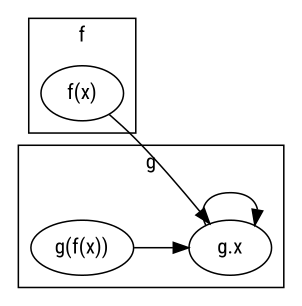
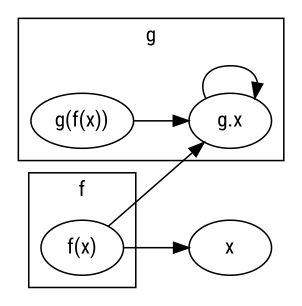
node "x": added
